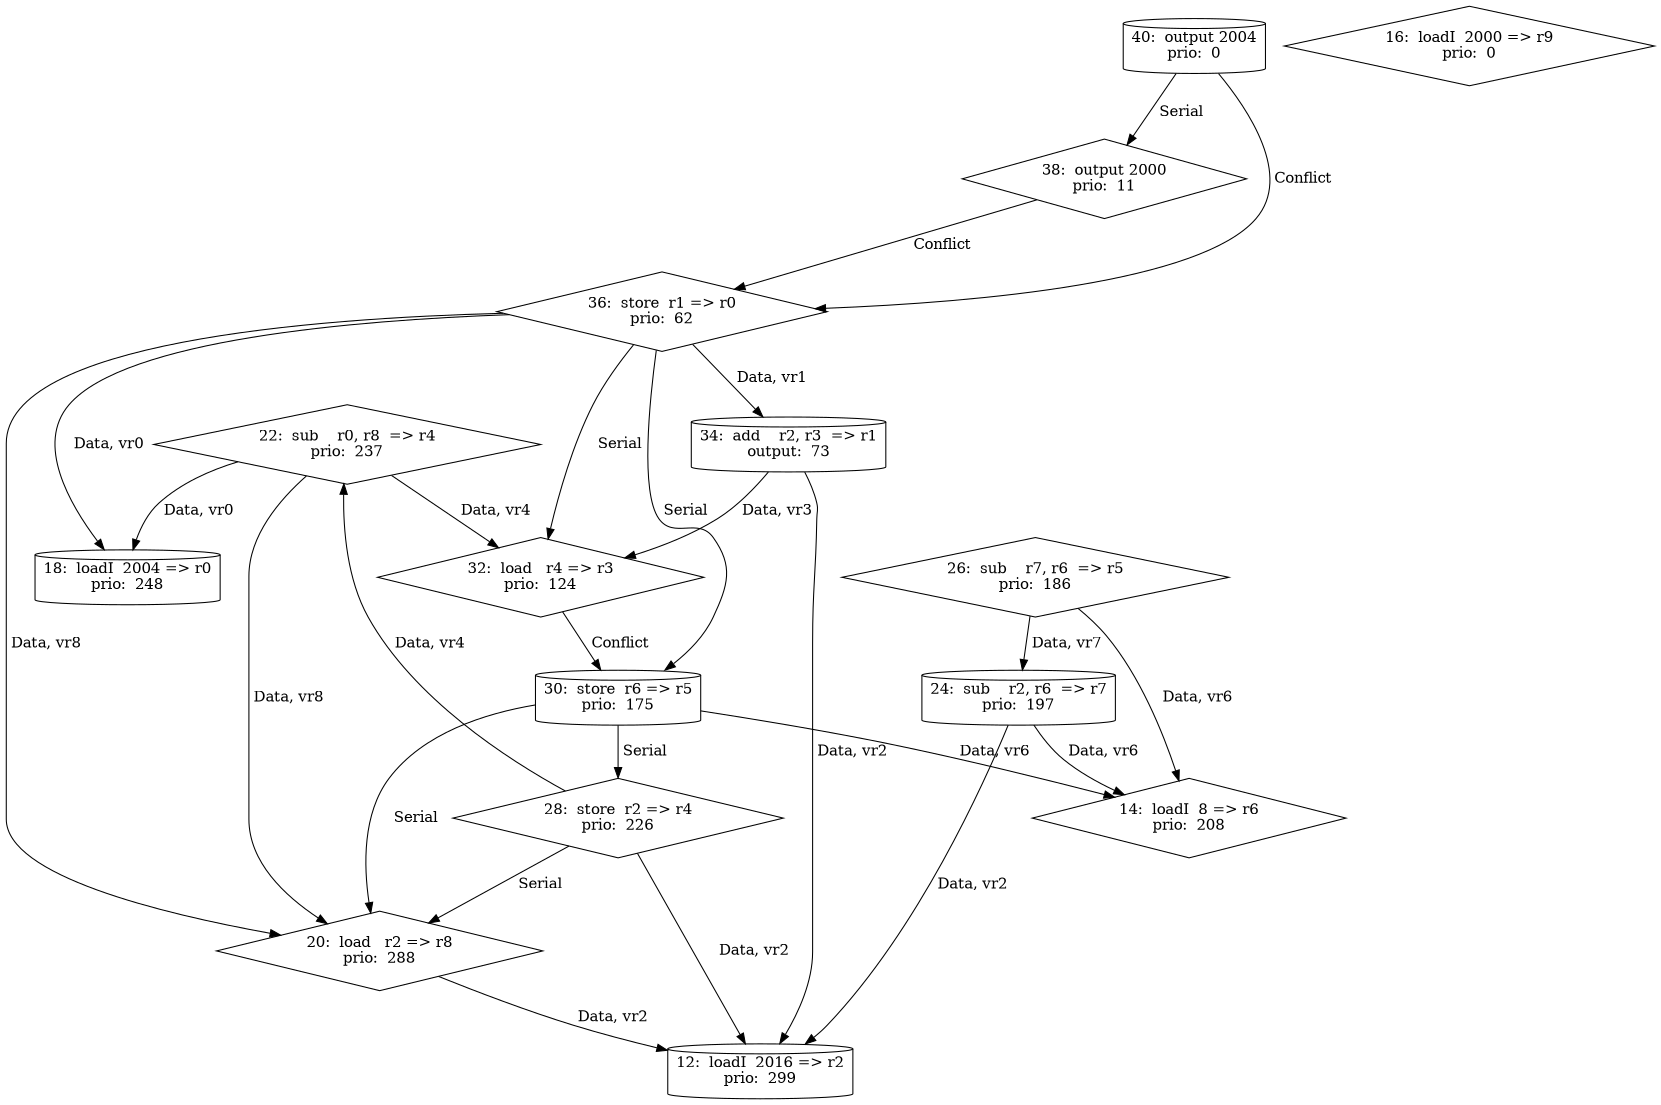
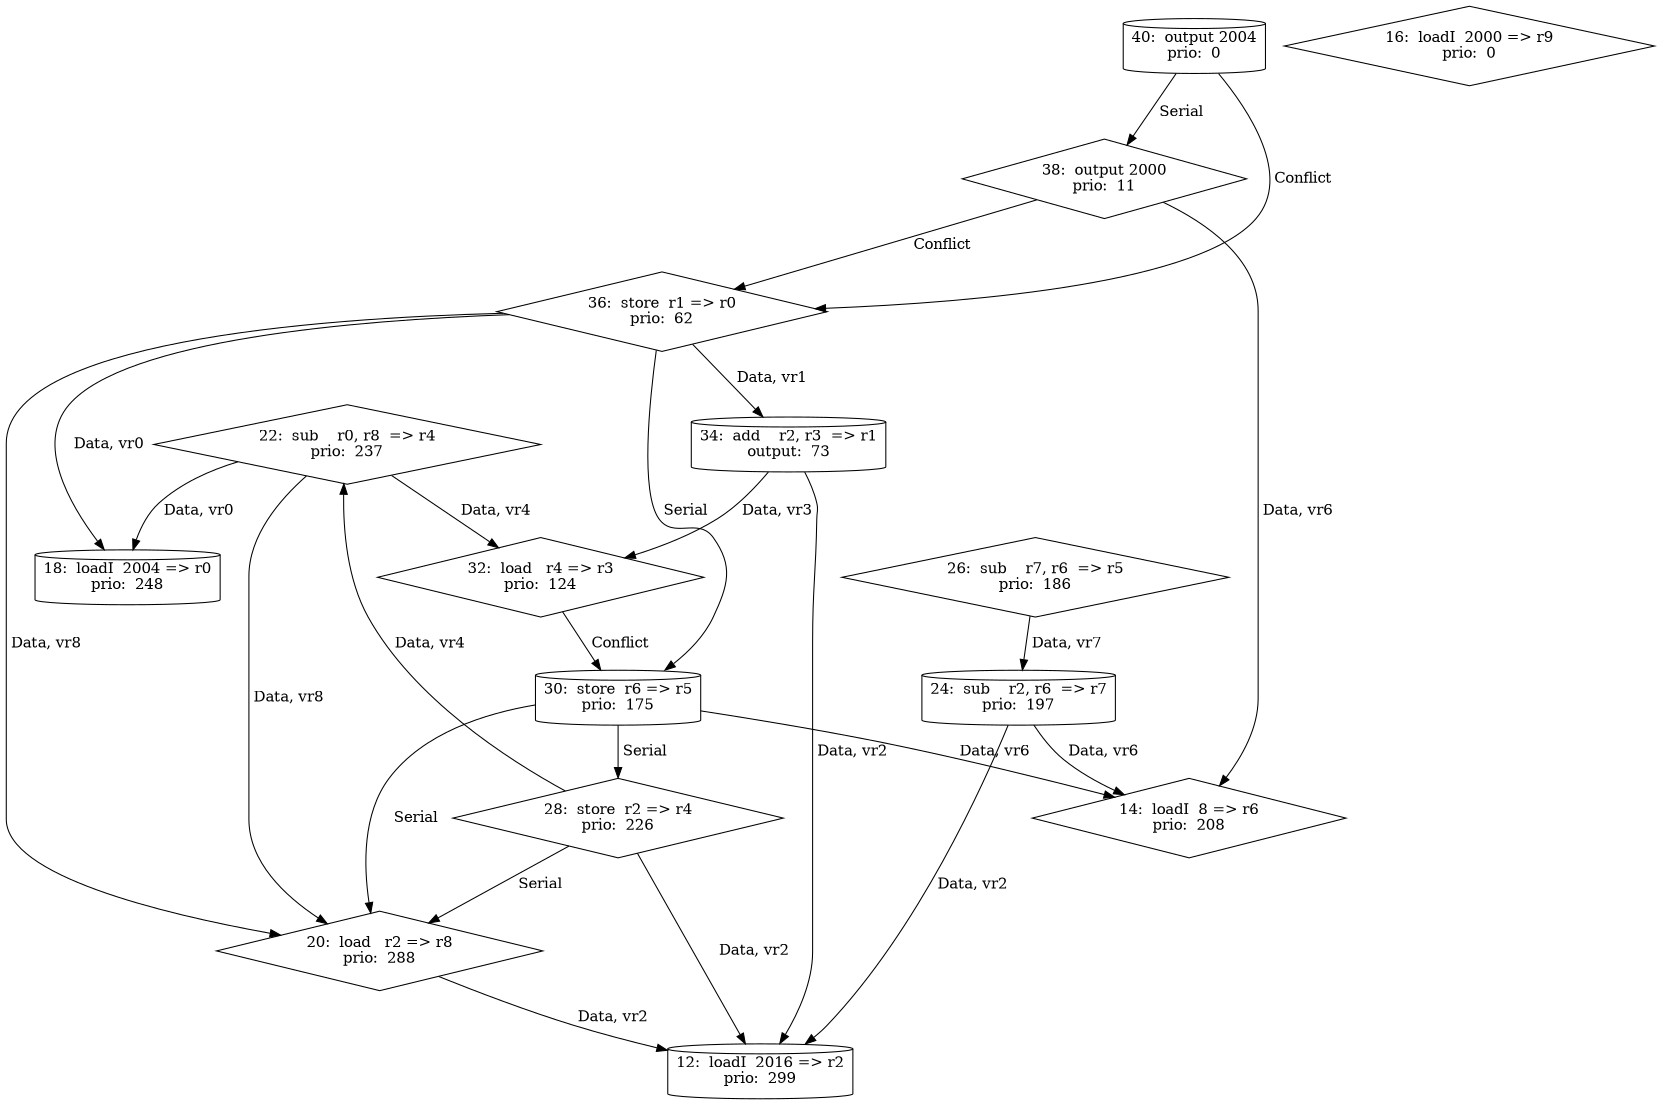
edge "36:  store  r1 => r0 prio:  62" -> "32:  load   r4 => r3 prio:  124": removed, label "Serial"
edge "26:  sub    r7, r6  => r5 prio:  186" -> "14:  loadI  8 => r6 prio:  208": now "38:  output 2000 prio:  11" -> "14:  loadI  8 => r6 prio:  208"
